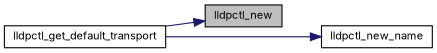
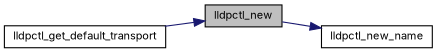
edge "lldpctl_get_default_transport" -> "lldpctl_new_name": now "lldpctl_new" -> "lldpctl_new_name"
